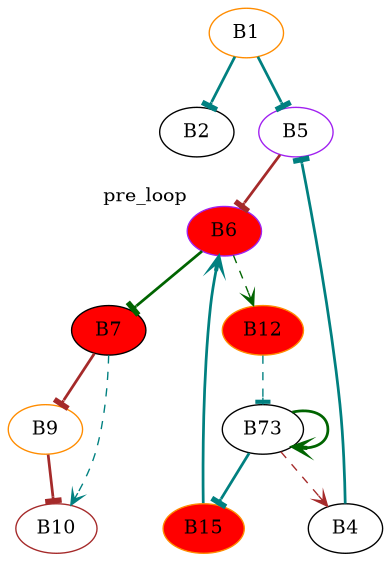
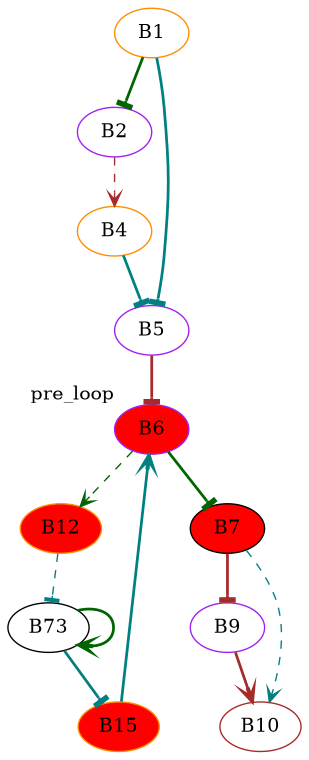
edge "B1" -> "B2": color teal -> darkgreen
node "B2": color black -> purple
node "B9": color darkorange -> purple
edge "B73" -> "B4": now "B2" -> "B4"
edge "B9" -> "B10": arrowhead tee -> vee
node "B4": color black -> darkorange
